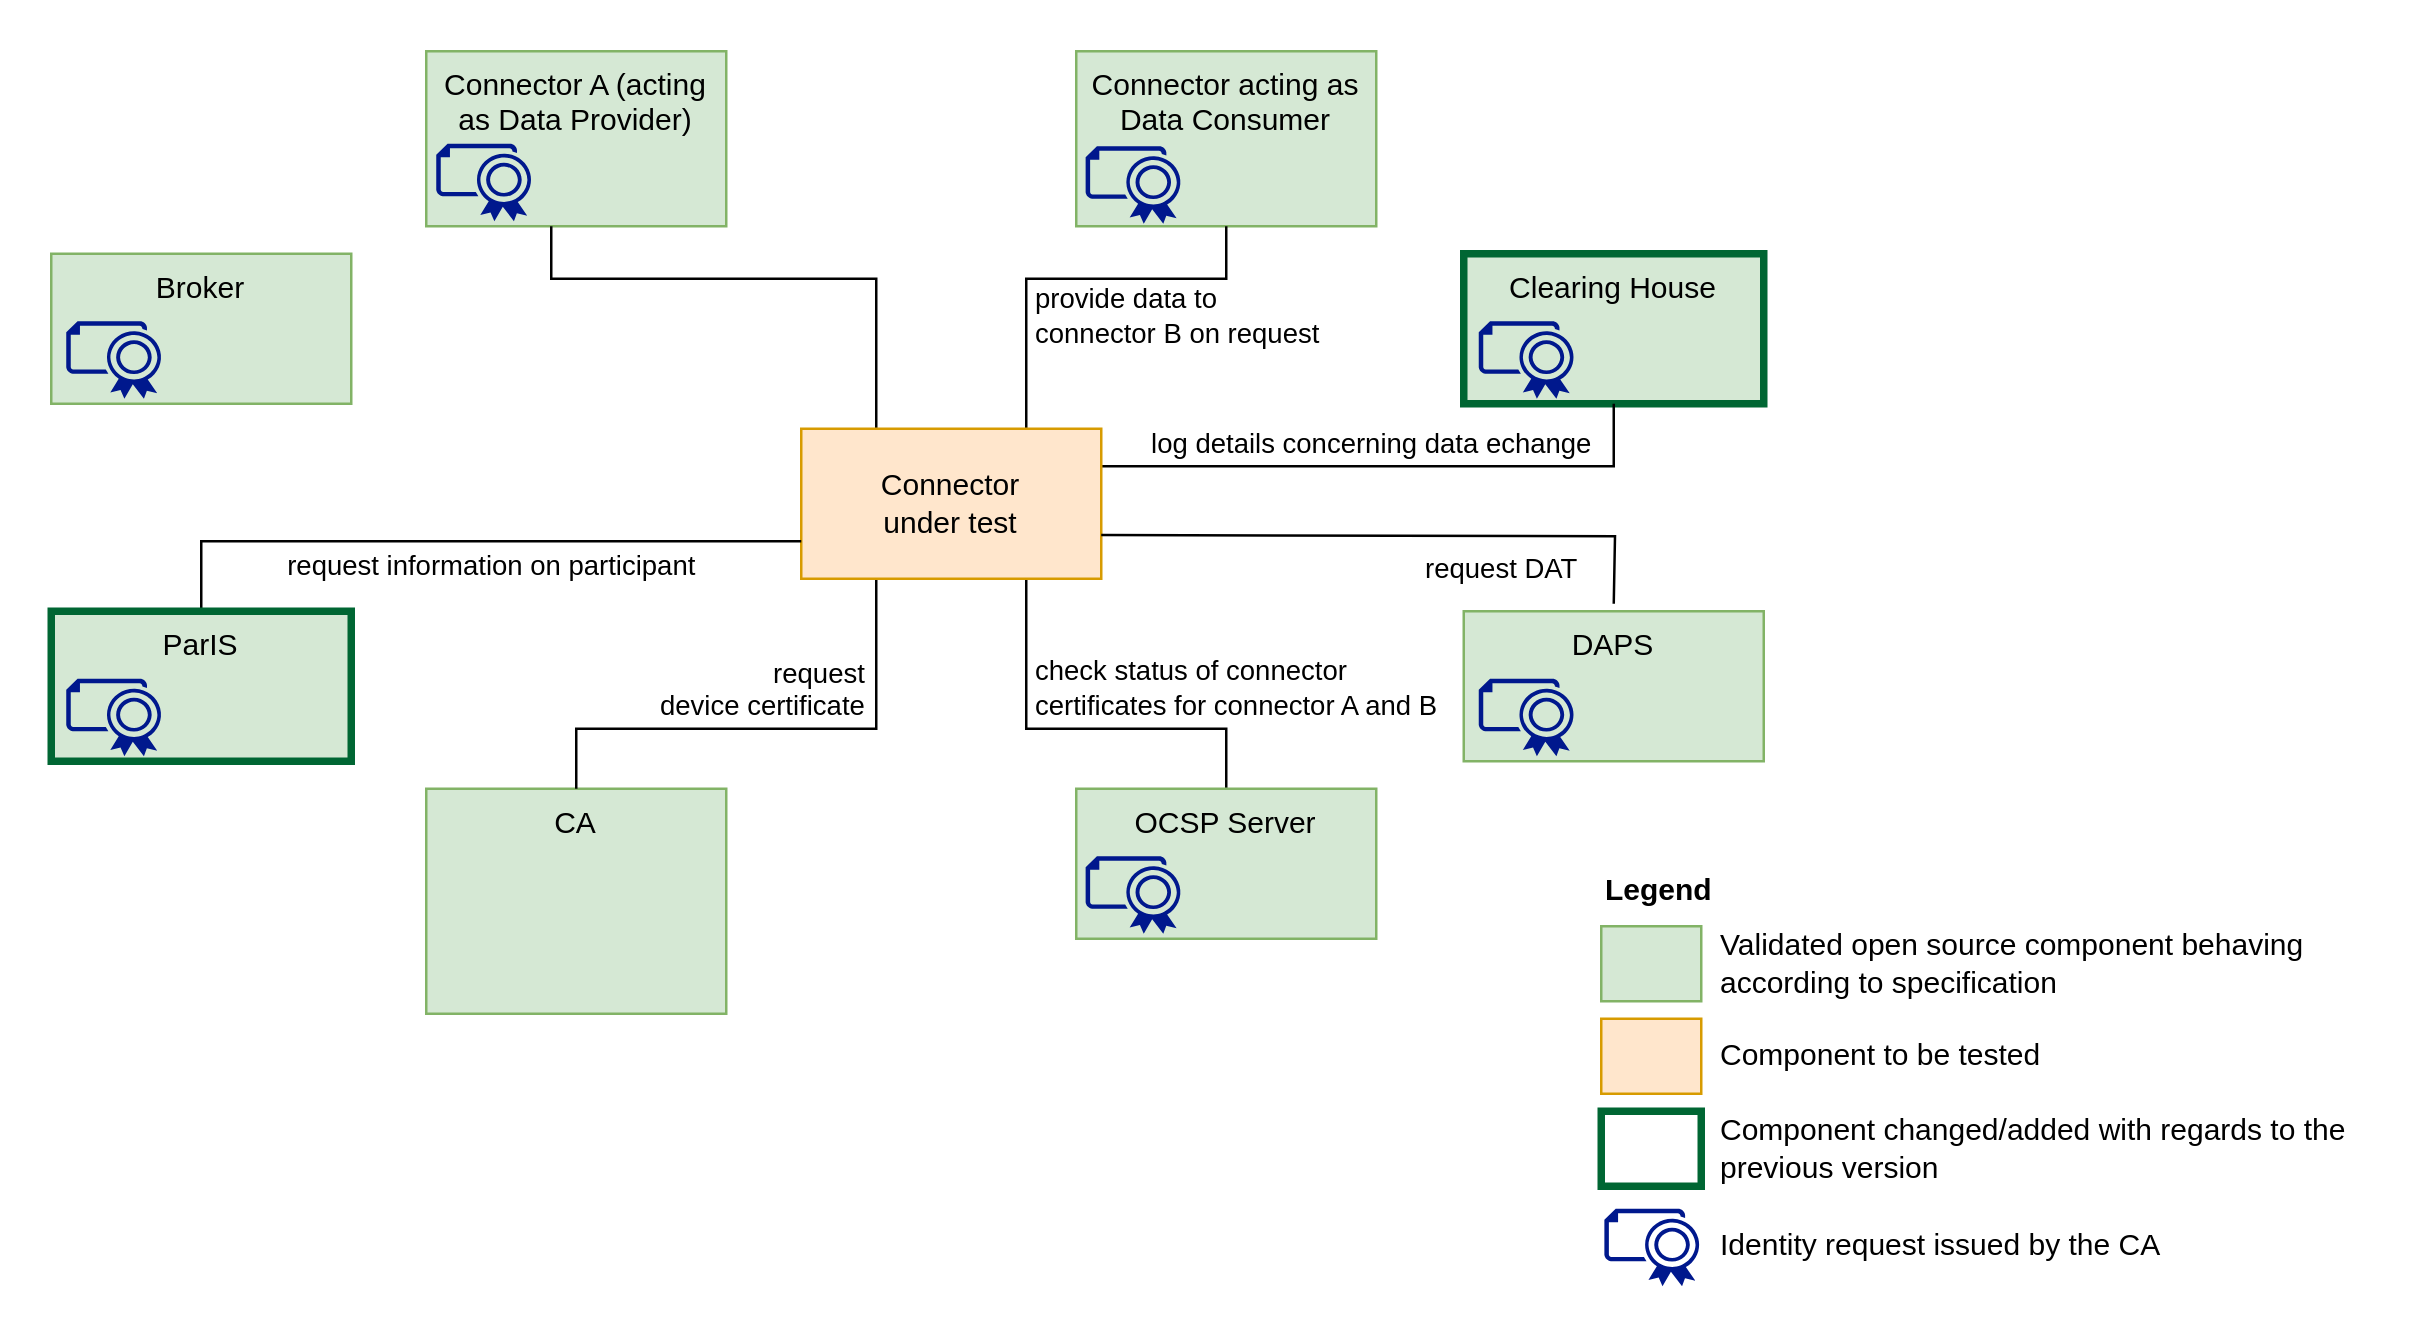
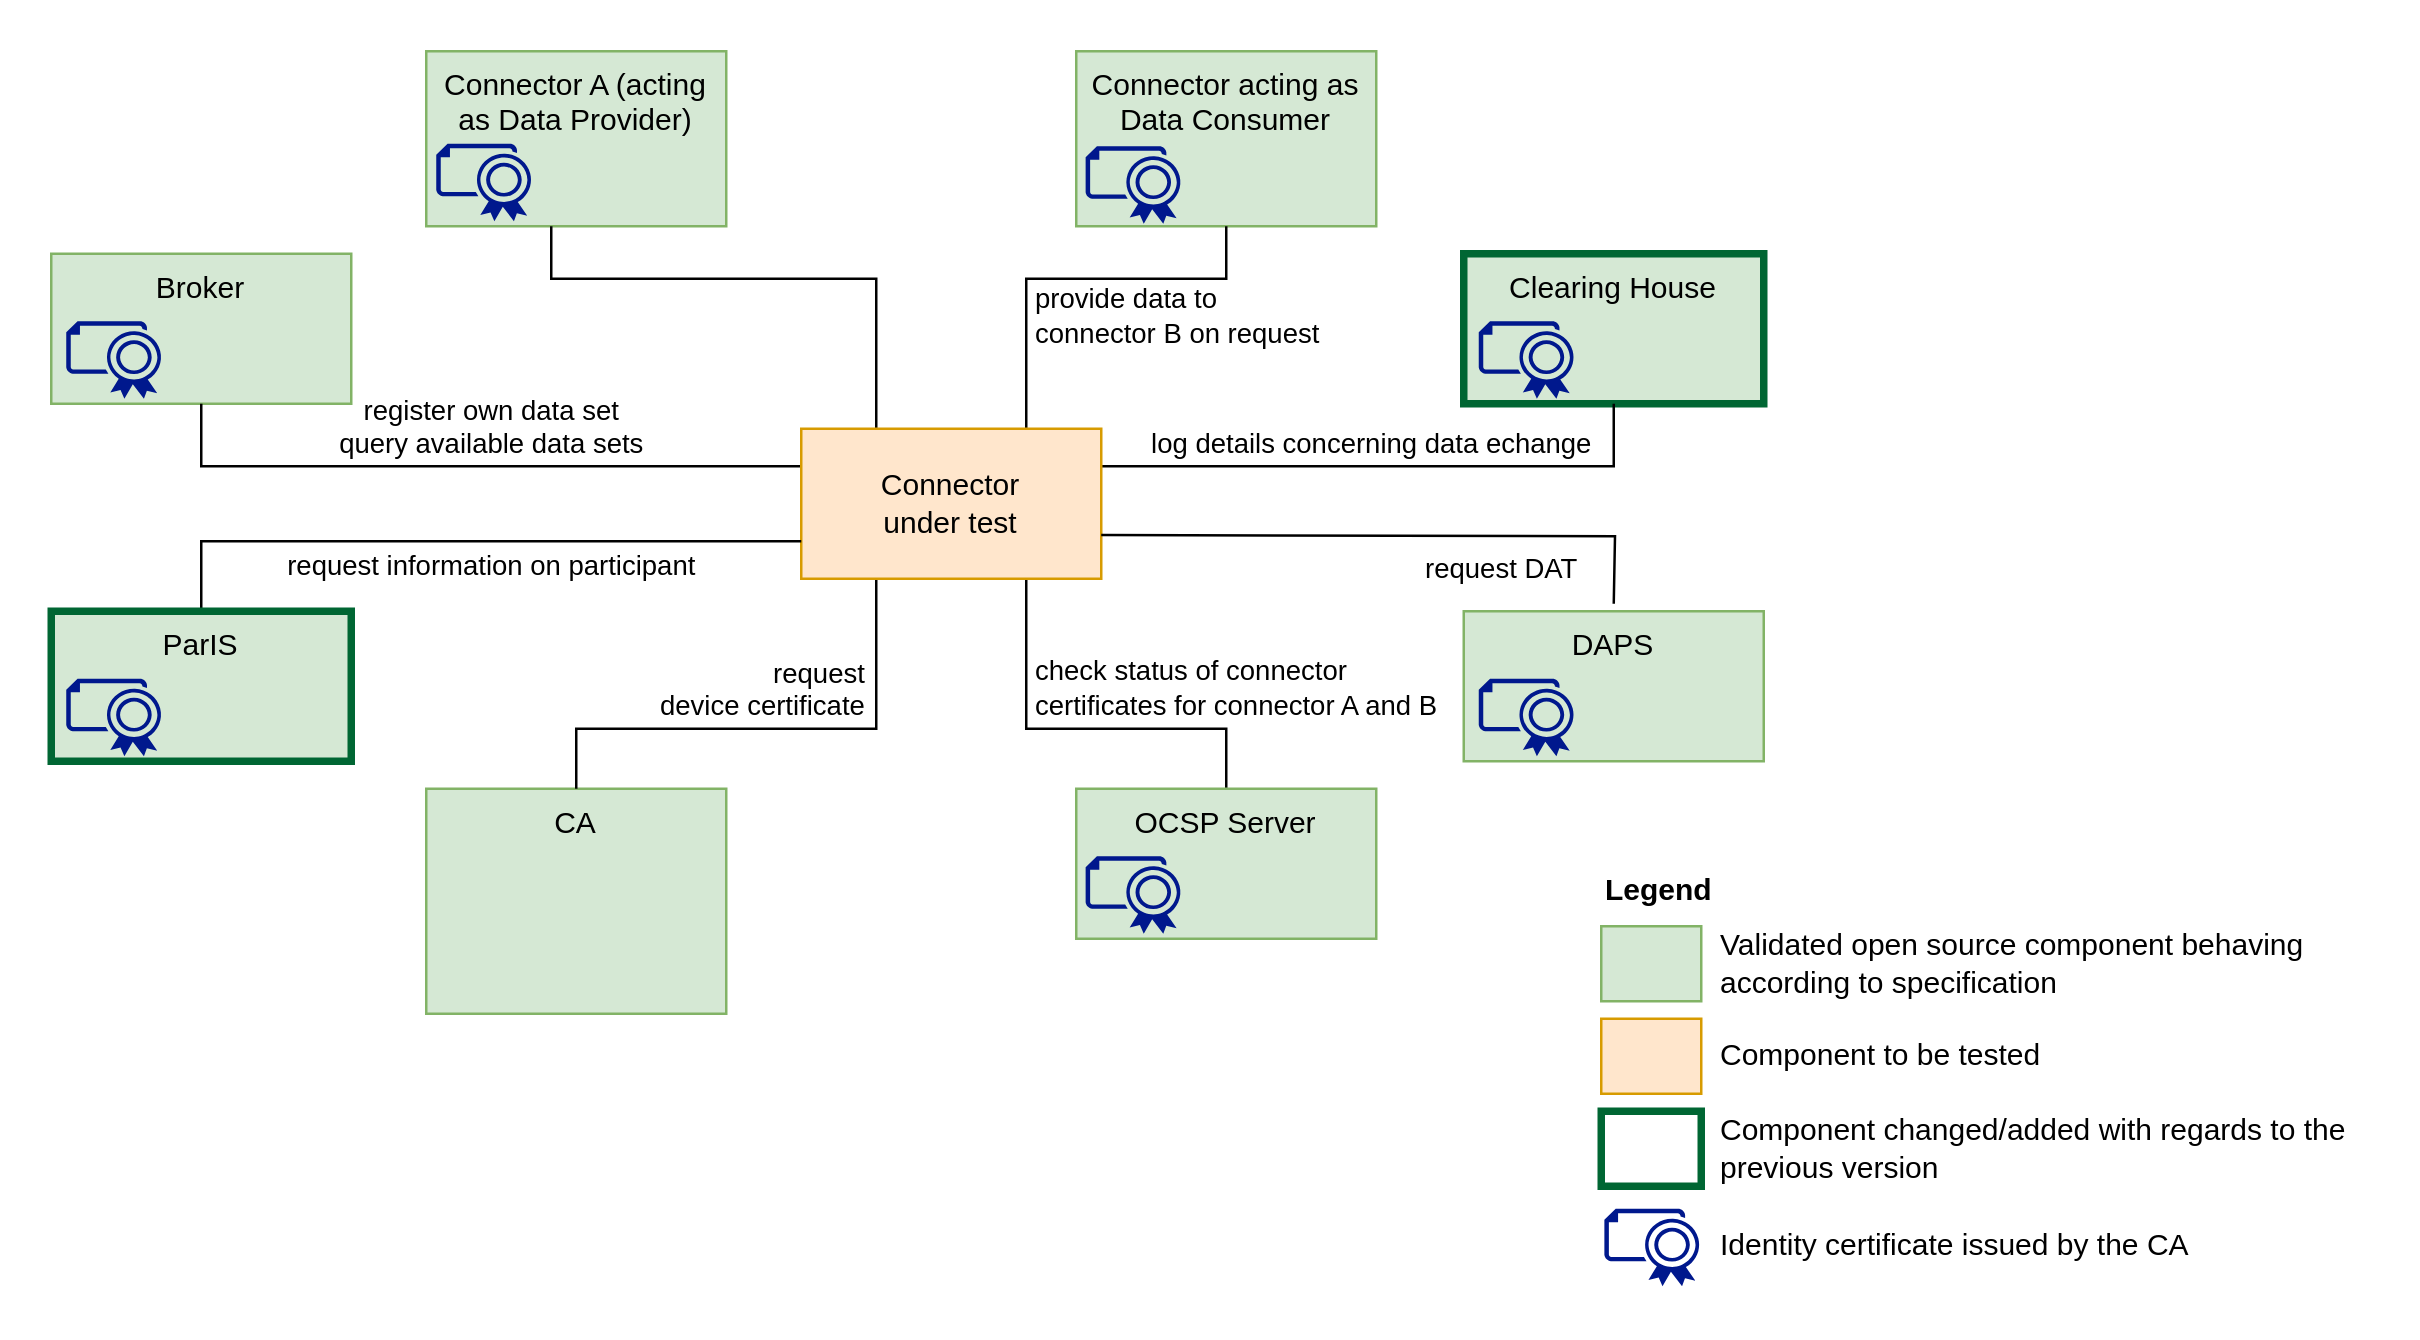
edge "Broker" -- "Connector under test": added, label "register own data set query available data sets"
node "Identity request issued by the CA": label "Identity request issued by the CA" -> "Identity certificate issued by the CA"
